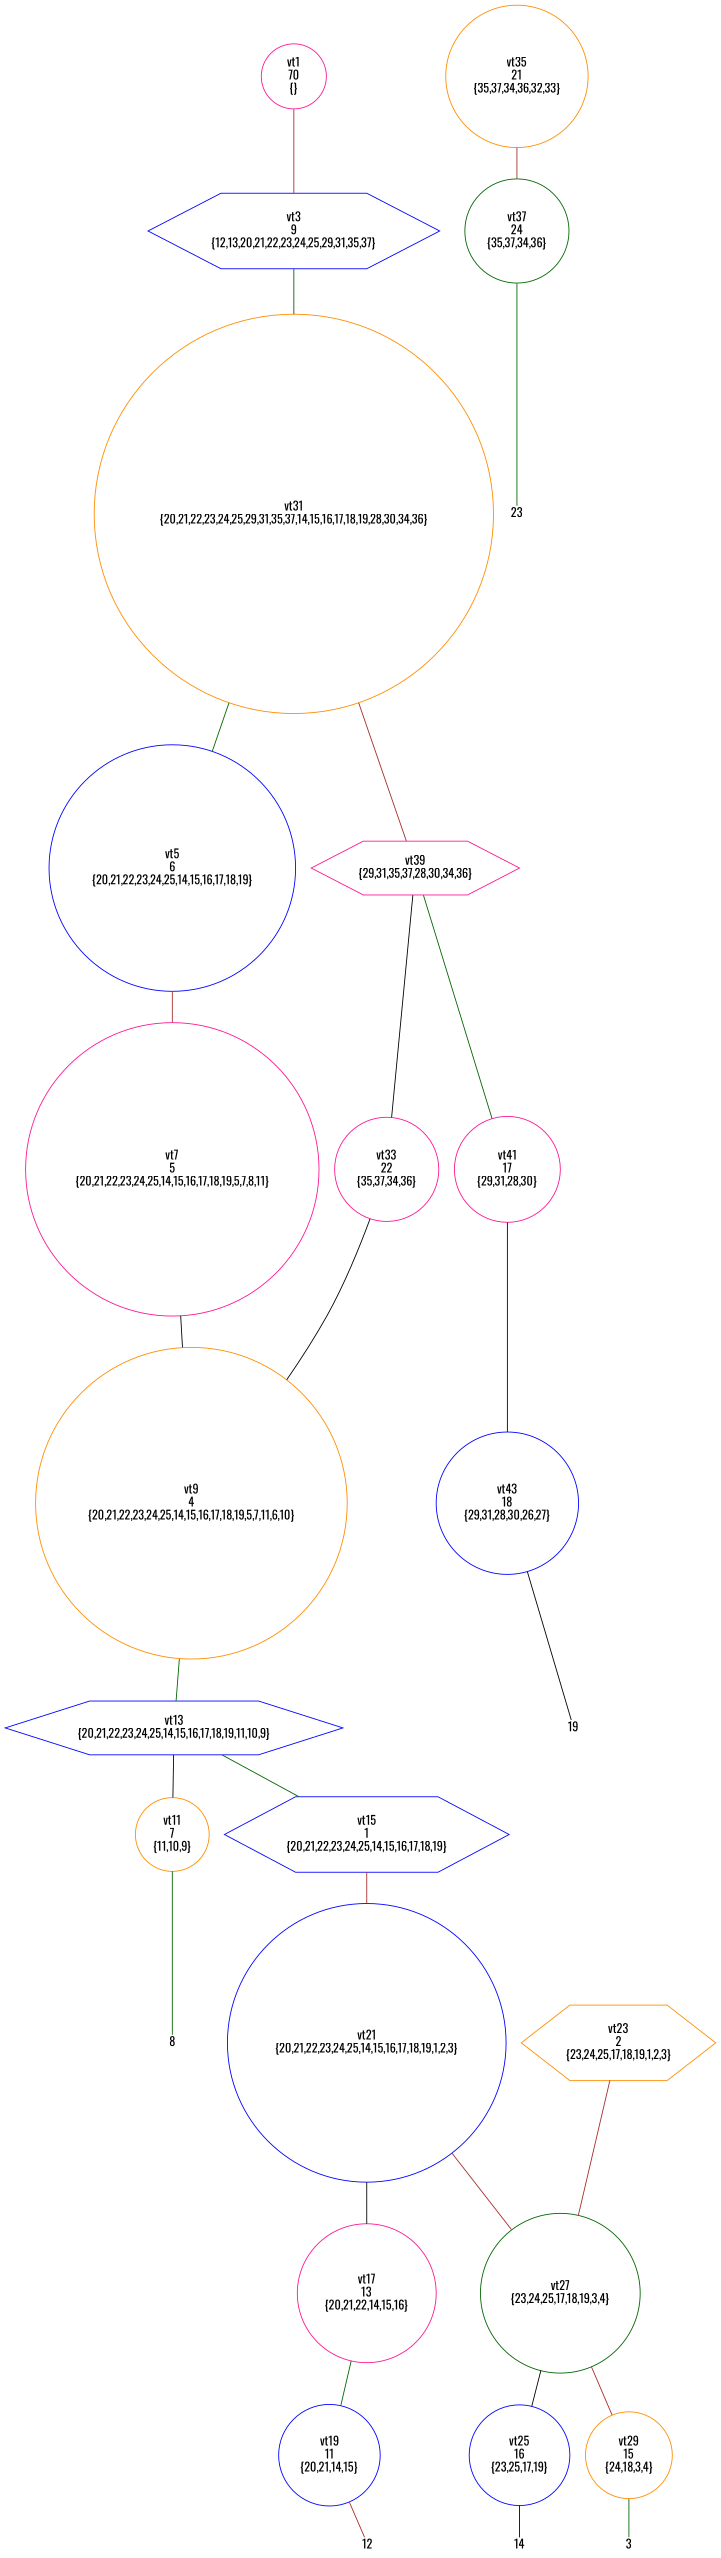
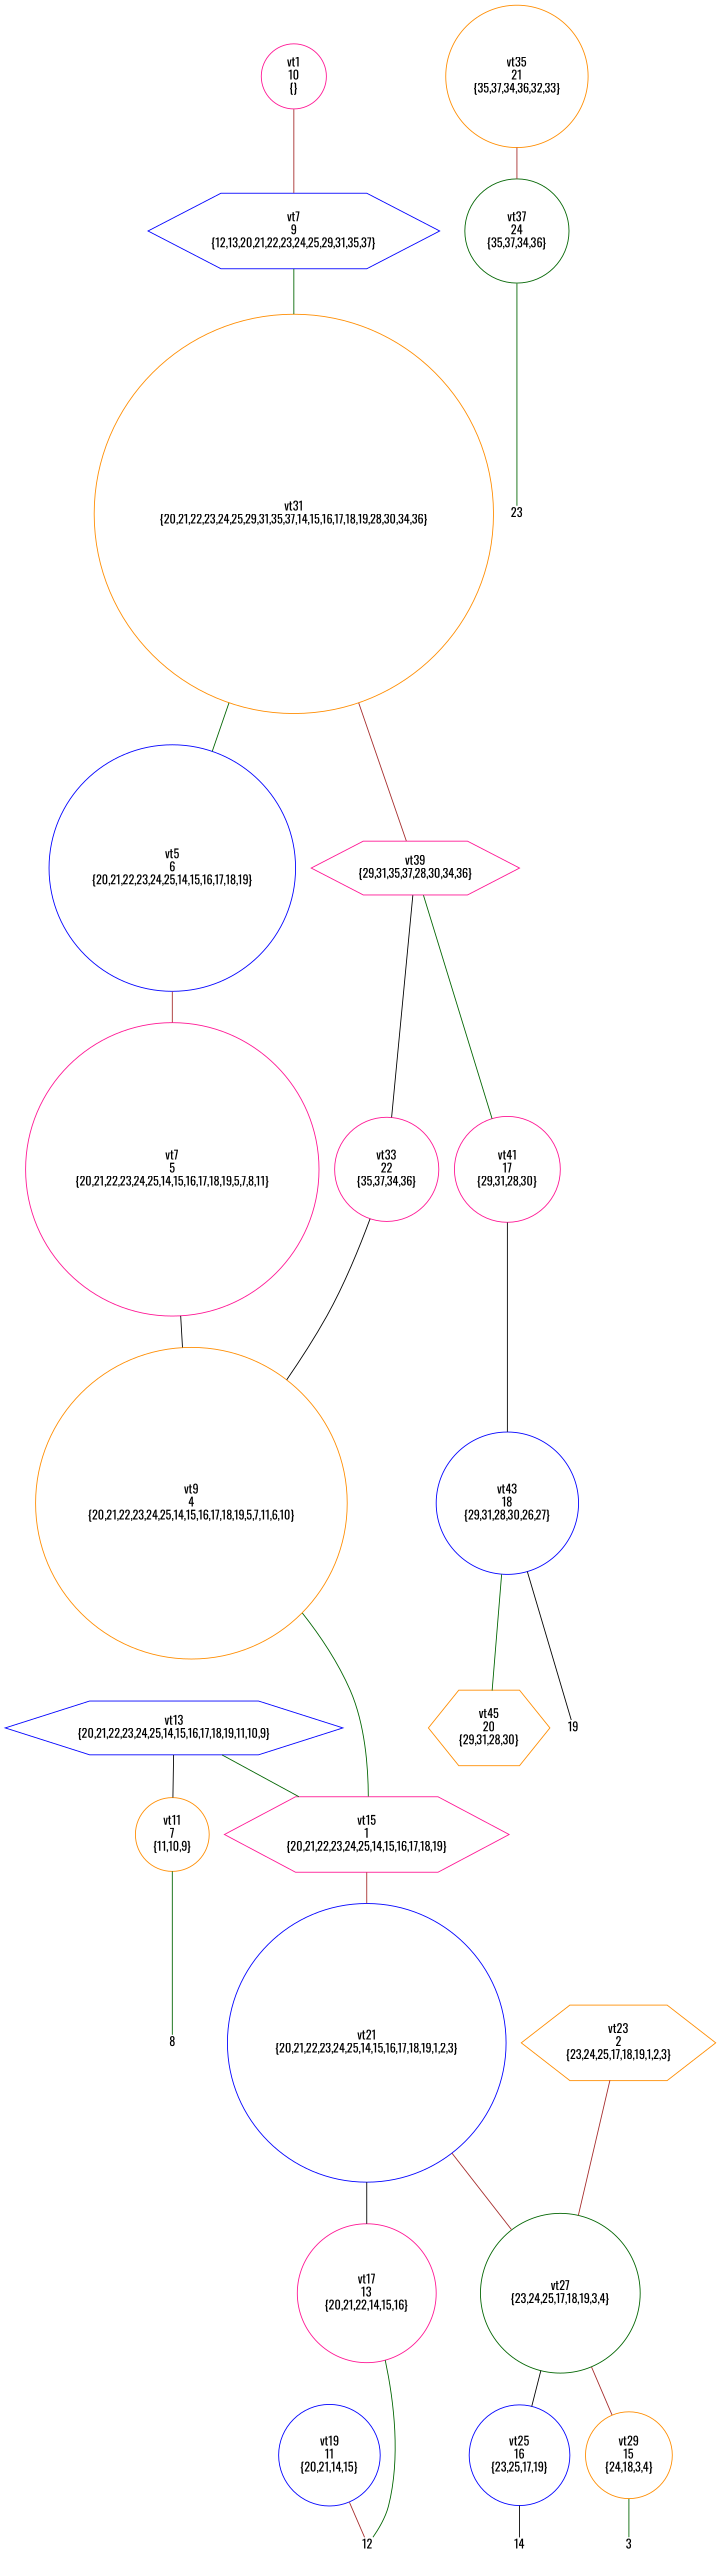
node "vt1 70 {}": label "vt1 70 {}" -> "vt1 10 {}"
node "vt3 9 {12,13,20,21,22,23,24,25,29,31,35,37}": label "vt3 9 {12,13,20,21,22,23,24,25,29,31,35,37}" -> "vt7 9 {12,13,20,21,22,23,24,25,29,31,35,37}"
edge "vt9 4 {20,21,22,23,24,25,14,15,16,17,18,19,5,7,11,6,10}" -- "vt13 {20,21,22,23,24,25,14,15,16,17,18,19,11,10,9}": now "vt9 4 {20,21,22,23,24,25,14,15,16,17,18,19,5,7,11,6,10}" -- "vt15 1 {20,21,22,23,24,25,14,15,16,17,18,19}"
node "vt45 20 {29,31,28,30}": added
node "vt15 1 {20,21,22,23,24,25,14,15,16,17,18,19}": color blue -> deeppink
edge "vt17 13 {20,21,22,14,15,16}" -- "vt19 11 {20,21,14,15}": now "vt17 13 {20,21,22,14,15,16}" -- "12"
